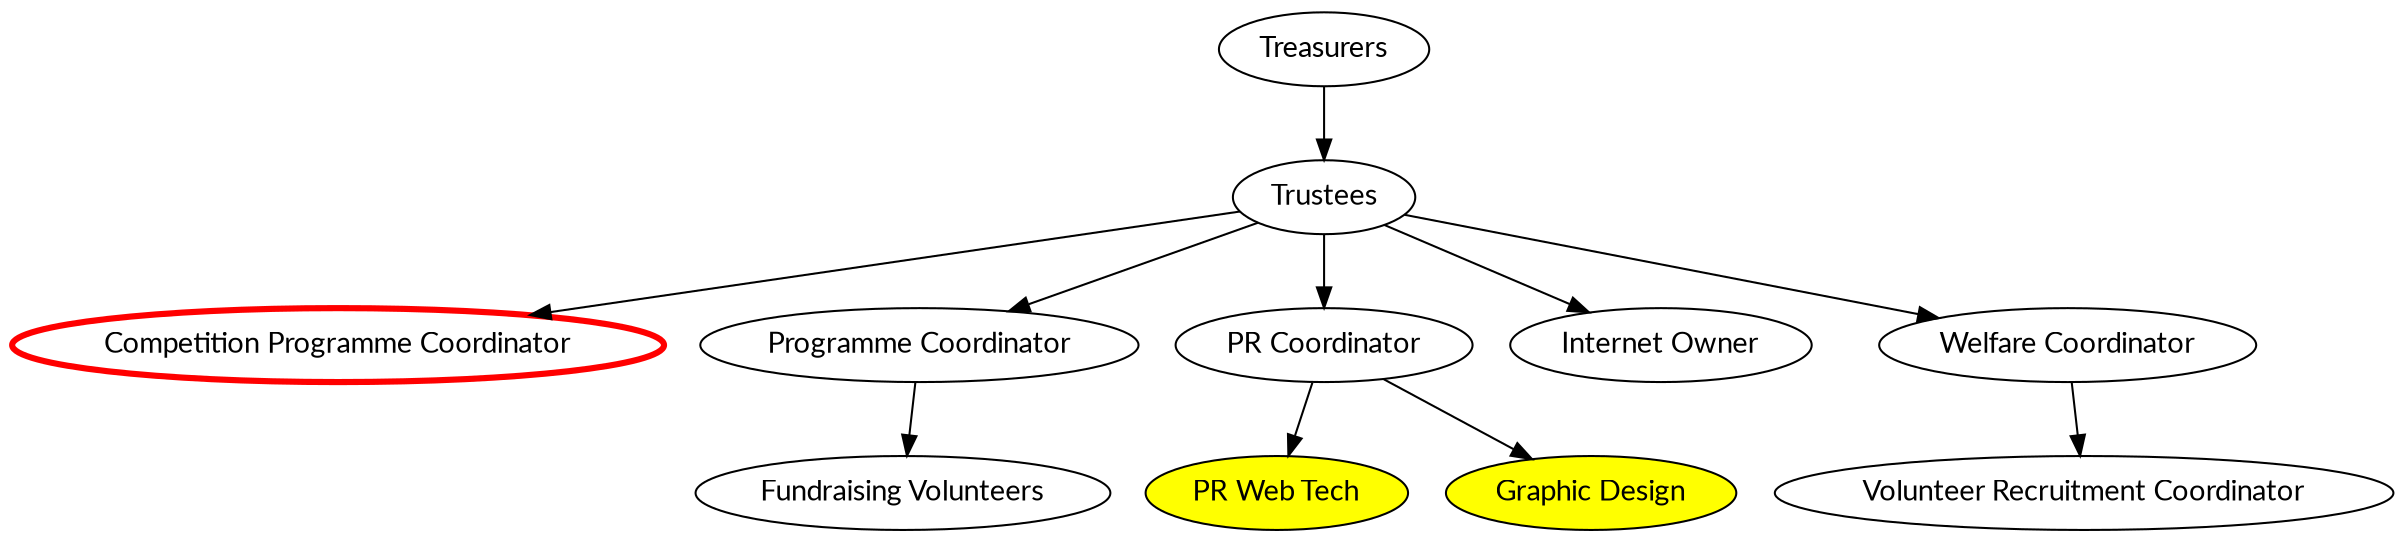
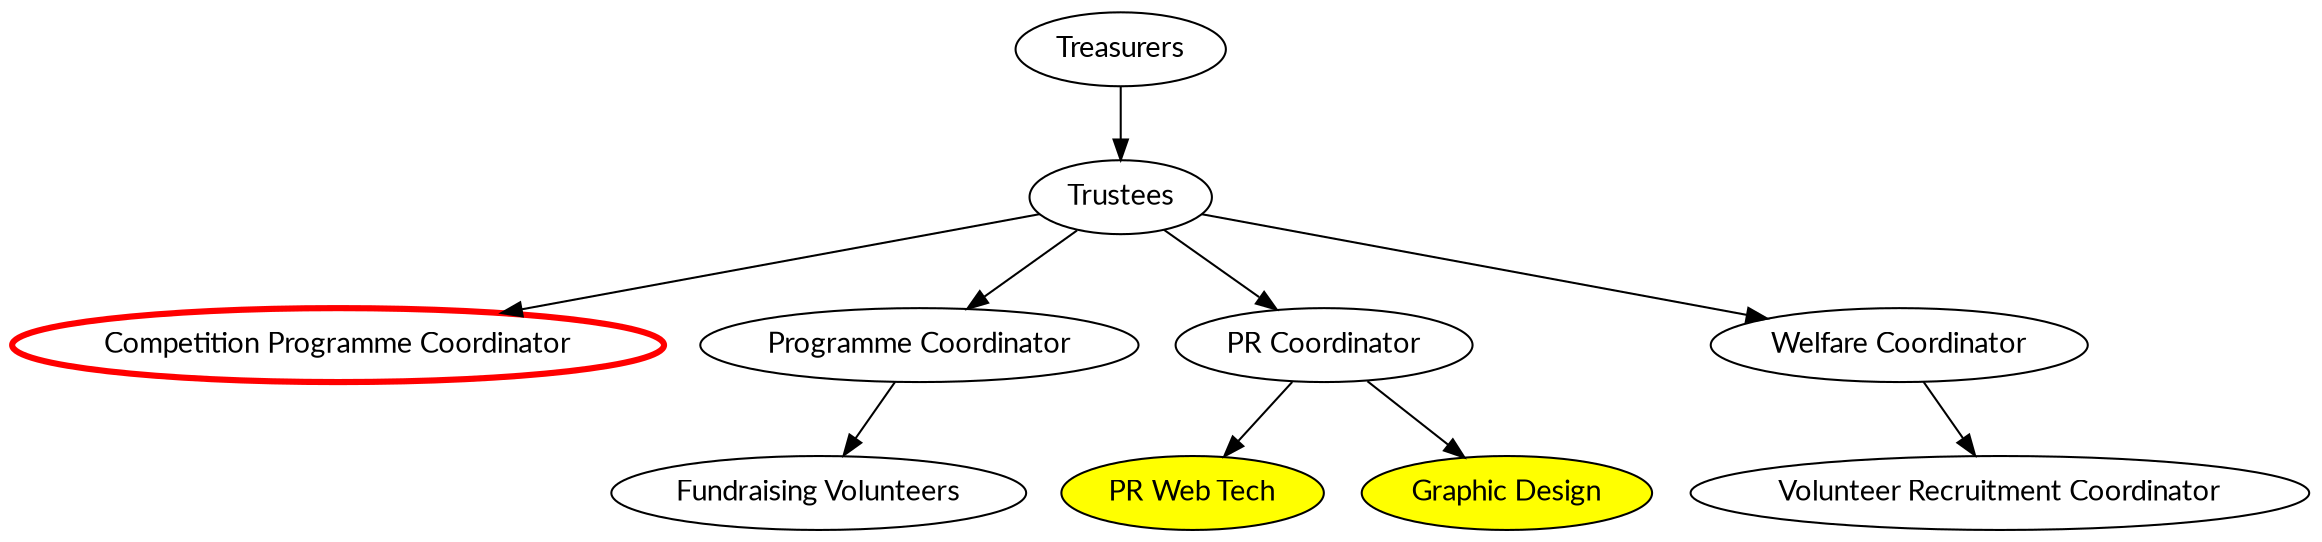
node "Internet Owner": removed
